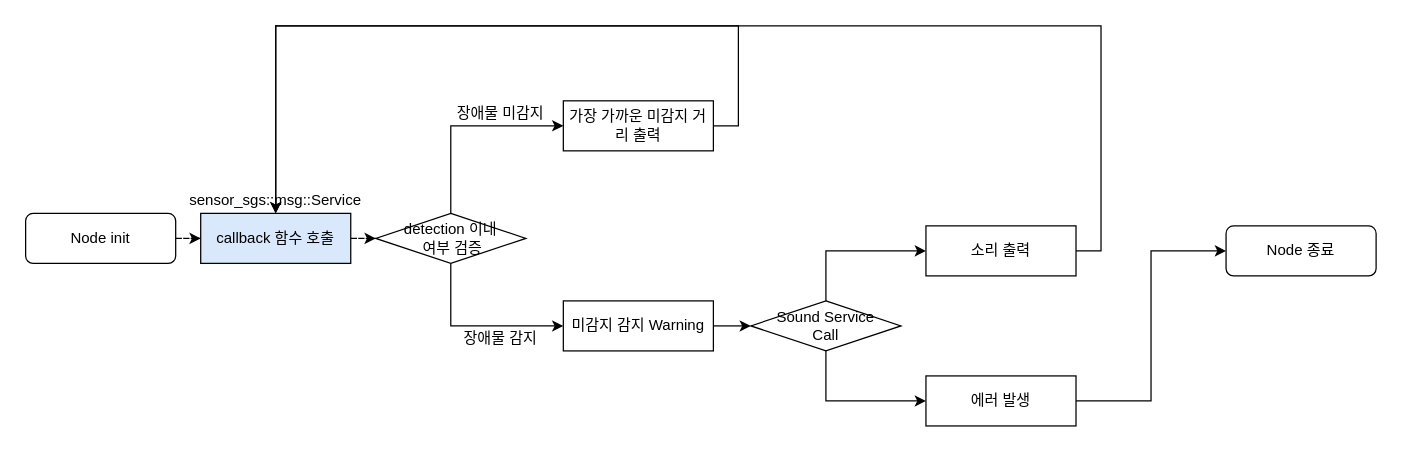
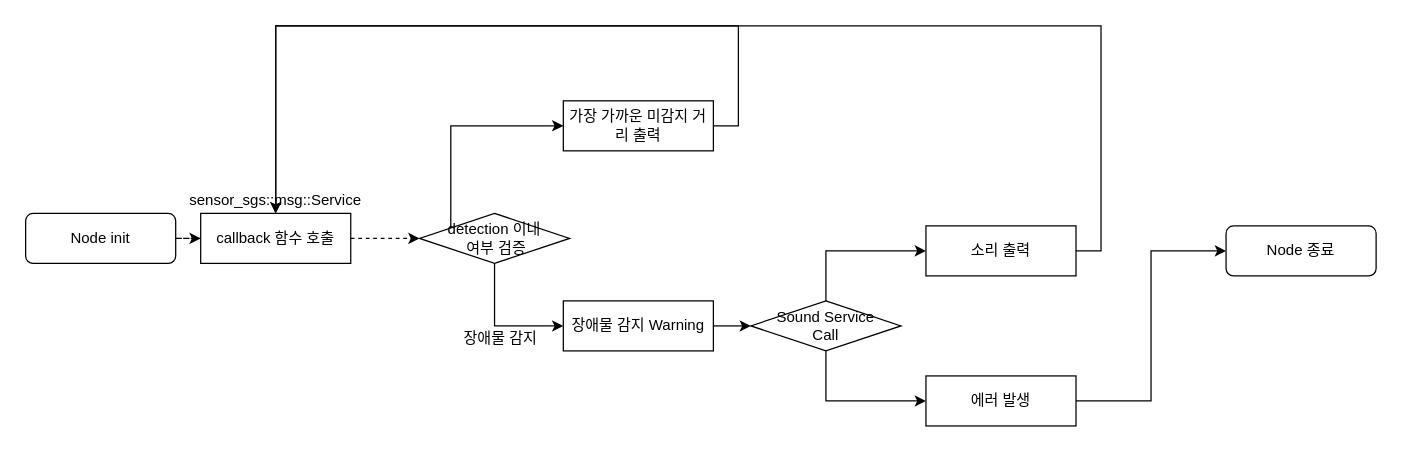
node "장애물 미감지": removed
node "callback 함수 호출": fillcolor #dae8fc -> #ffffff
node "detection 이내 여부 검증": moved (451, 238) -> (494, 238)
node "미감지 감지 Warning": label "미감지 감지 Warning" -> "장애물 감지 Warning"
